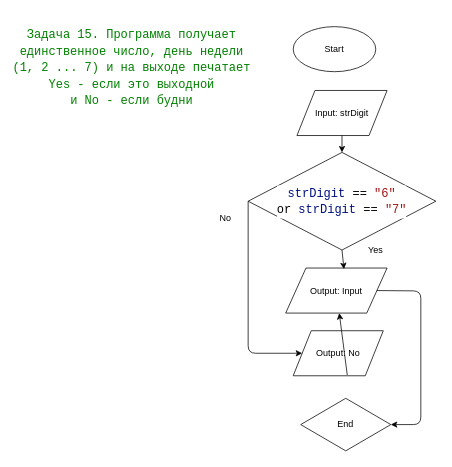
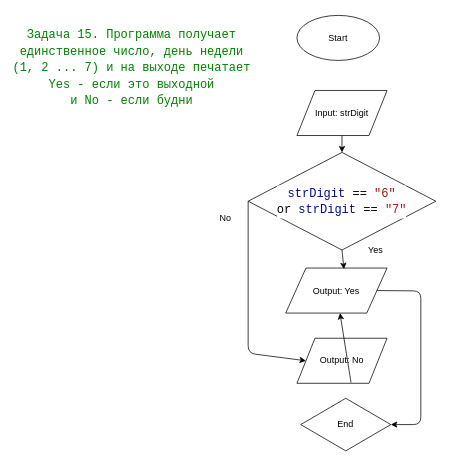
node "Start": moved (334, 49) -> (338, 38)
node "Output: Input": label "Output: Input" -> "Output: Yes"
node "Output: No": moved (338, 353) -> (342, 360)
